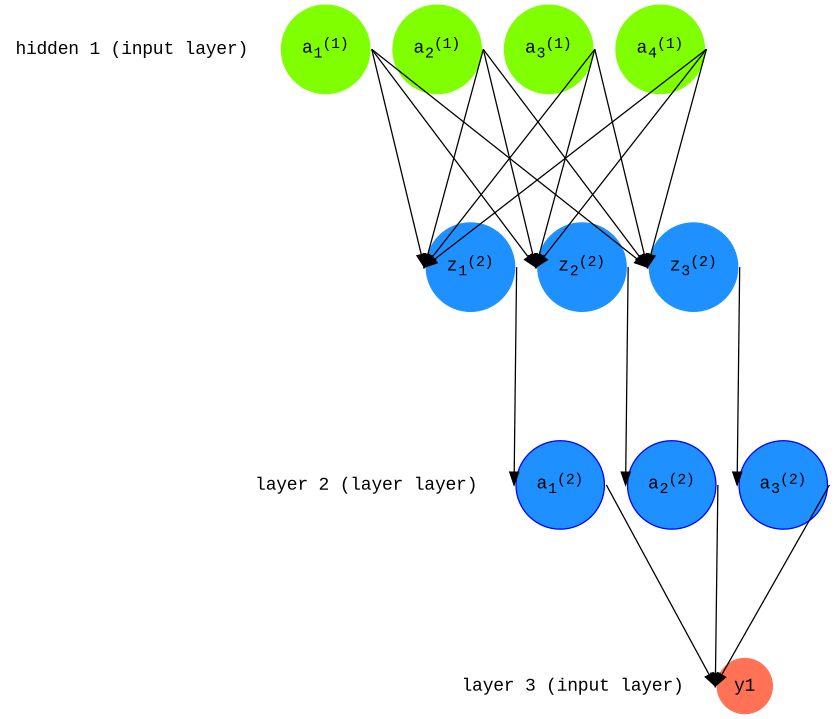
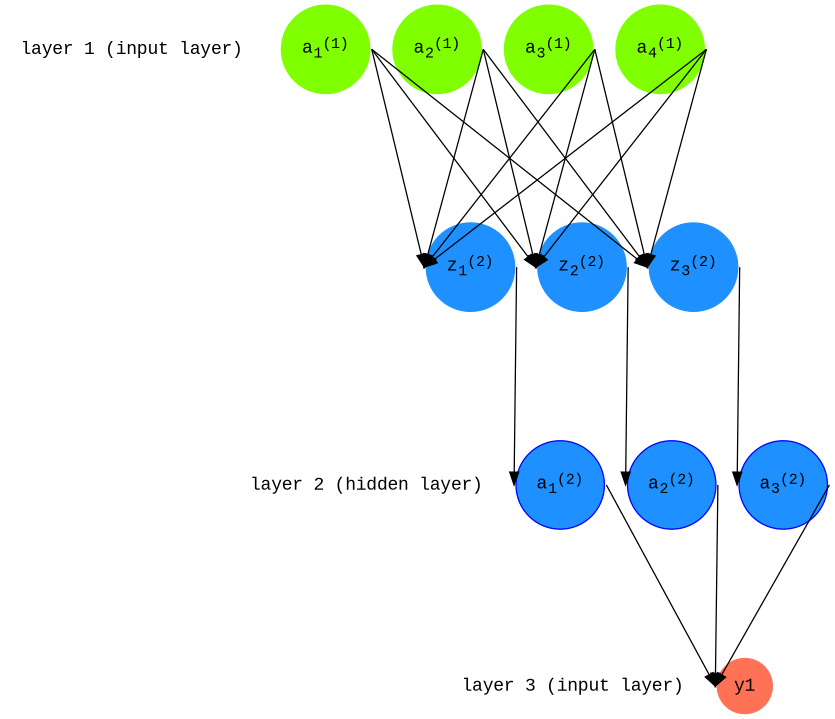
node "hidden 1 (input layer)": label "hidden 1 (input layer)" -> "layer 1 (input layer)"
node "layer 2 (layer layer)": label "layer 2 (layer layer)" -> "layer 2 (hidden layer)"
